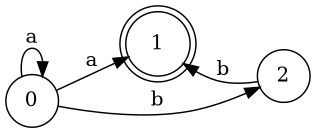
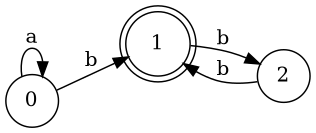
edge "0" -> "1": label "a" -> "b"
edge "0" -> "2": now "1" -> "2"
